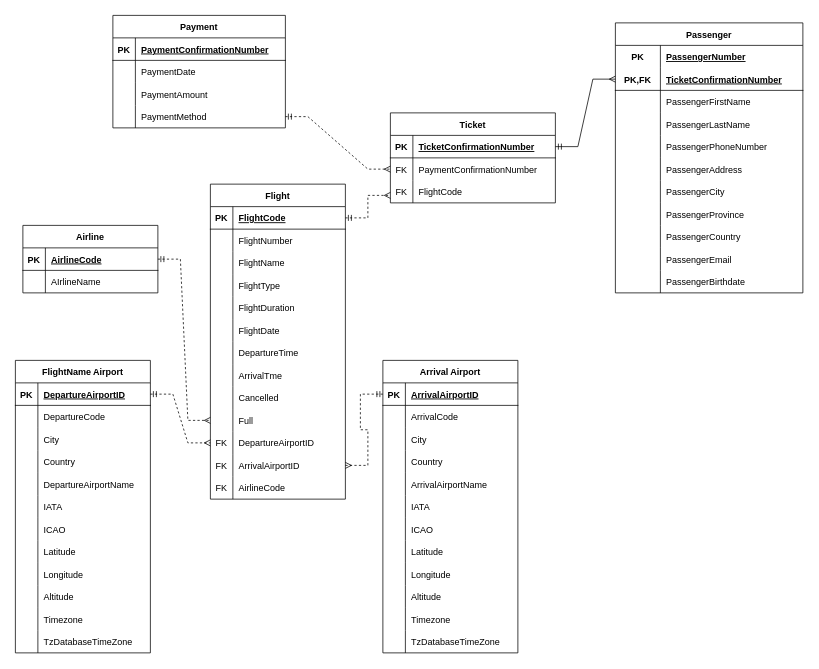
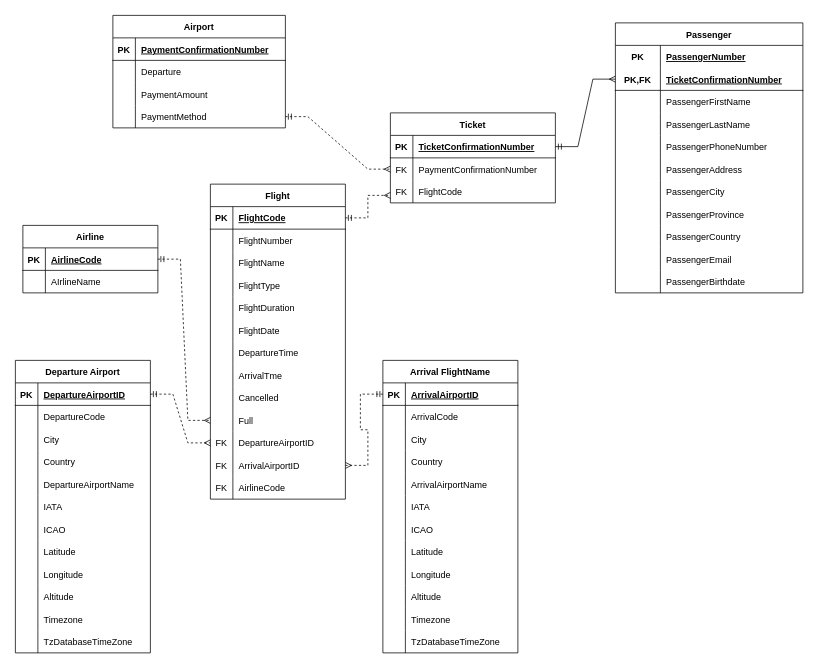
node "Payment": label "Payment" -> "Airport"
node "PaymentDate": label "PaymentDate" -> "Departure"
node "FlightName Airport": label "FlightName Airport" -> "Departure Airport"
node "Arrival Airport": label "Arrival Airport" -> "Arrival FlightName"
